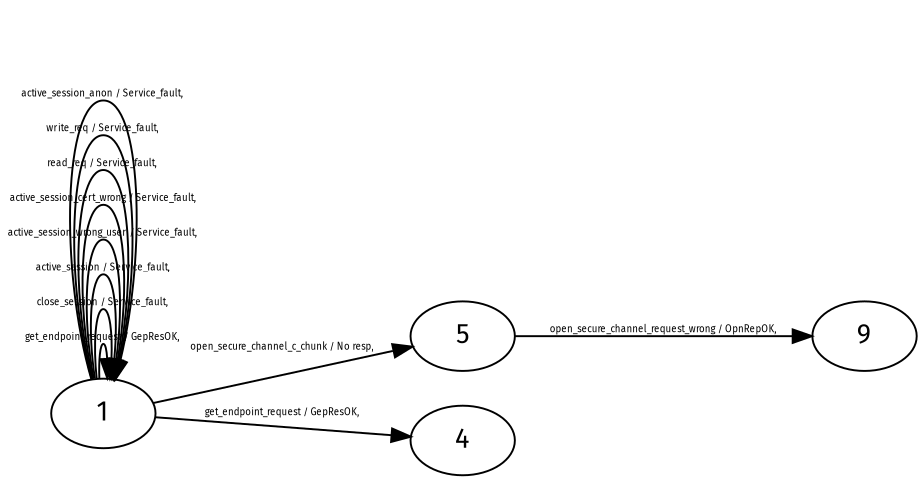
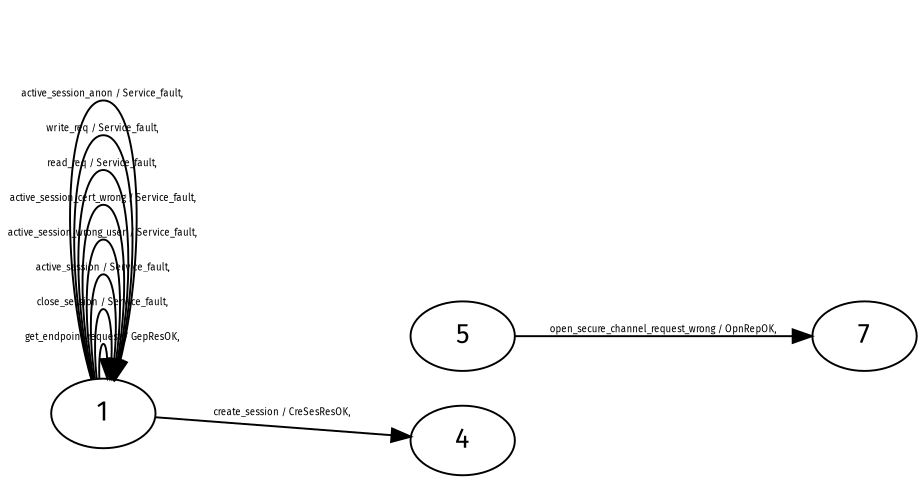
node "9": label "9" -> "7"
edge "1" -> "5": removed, label "open_secure_channel_c_chunk / No resp,"
edge "1" -> "4": label "get_endpoint_request / GepResOK," -> "create_session / CreSesResOK,"
